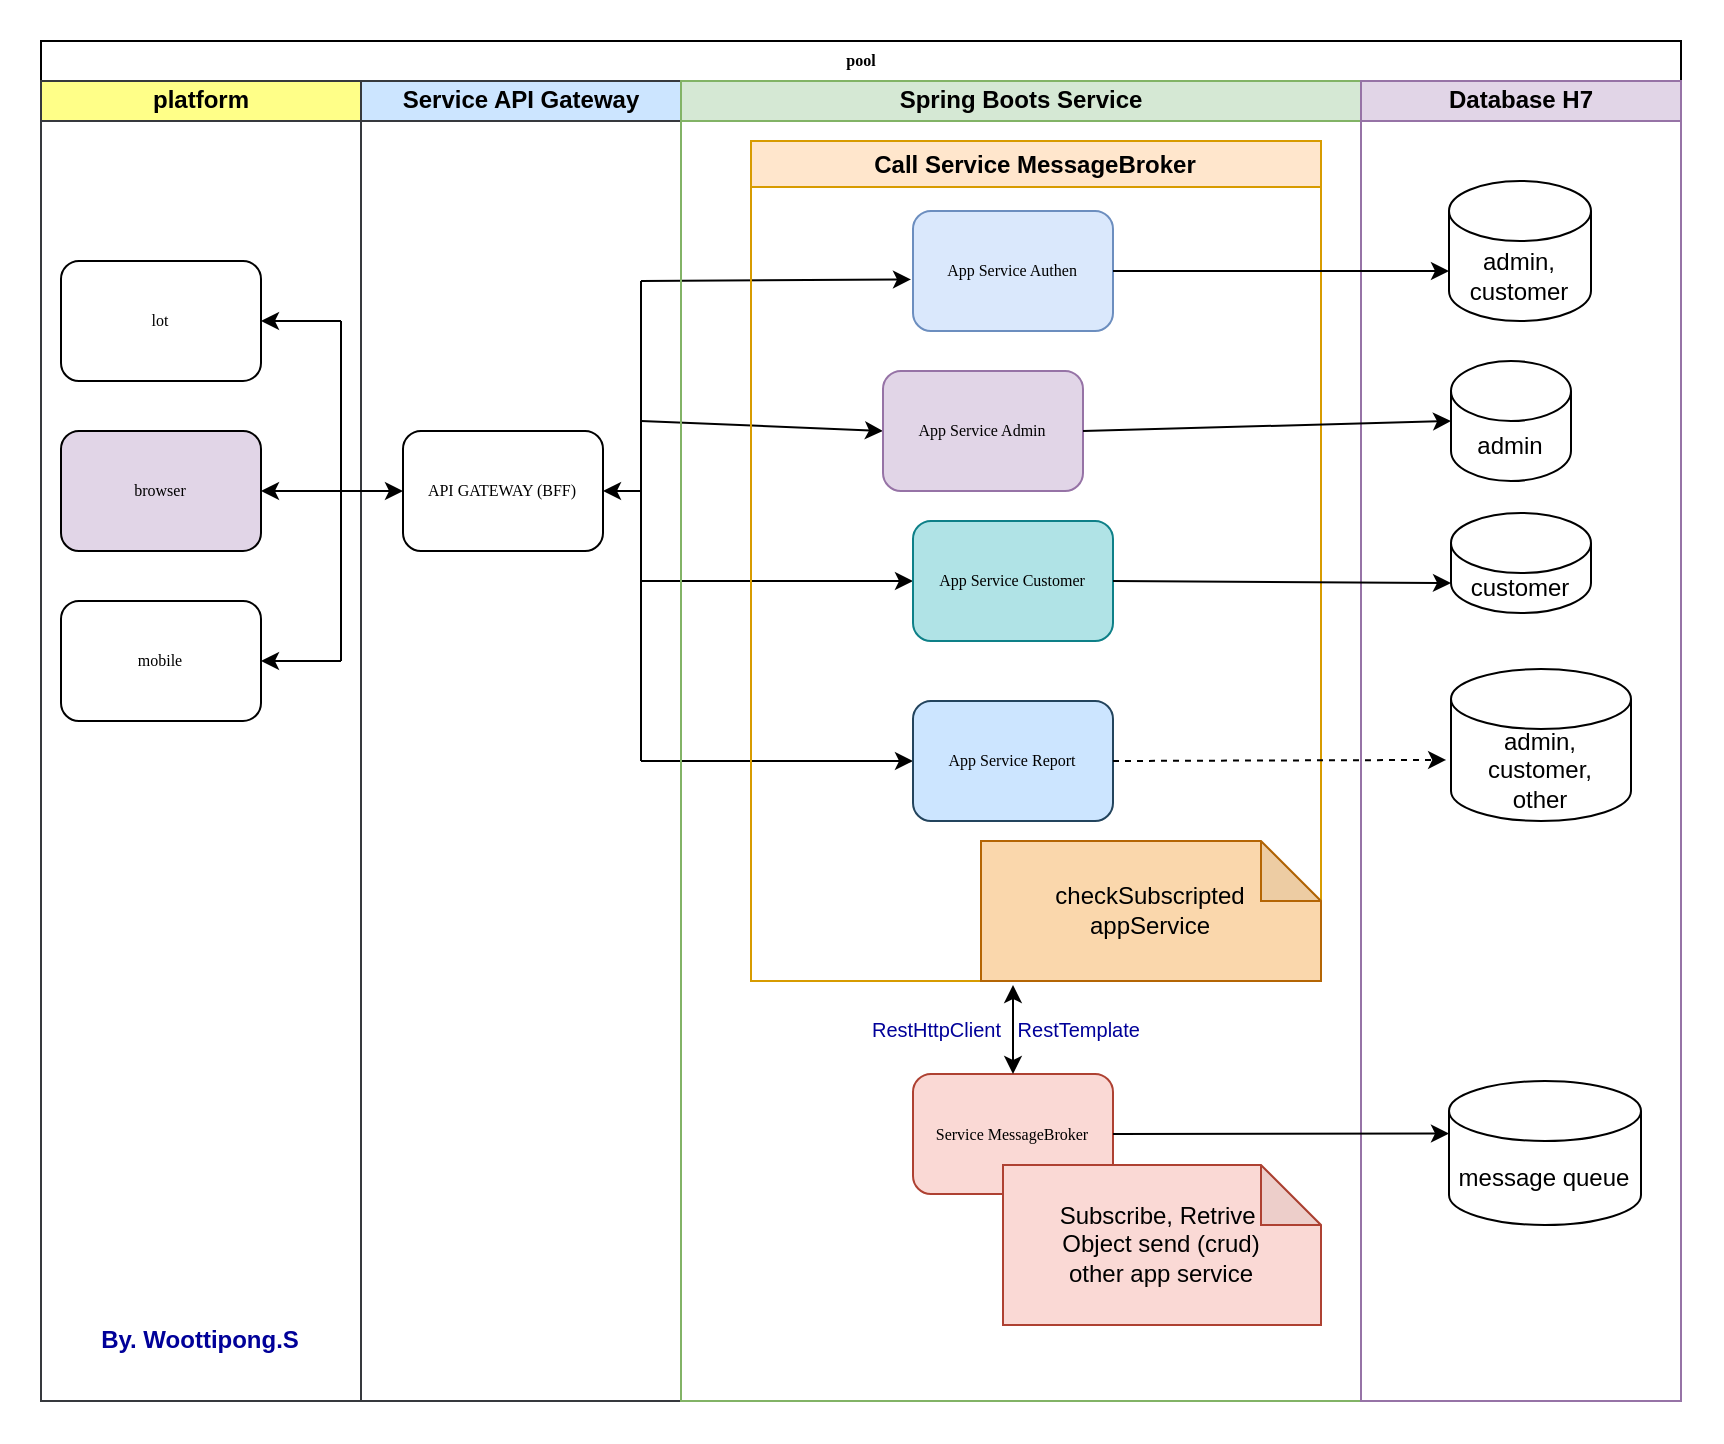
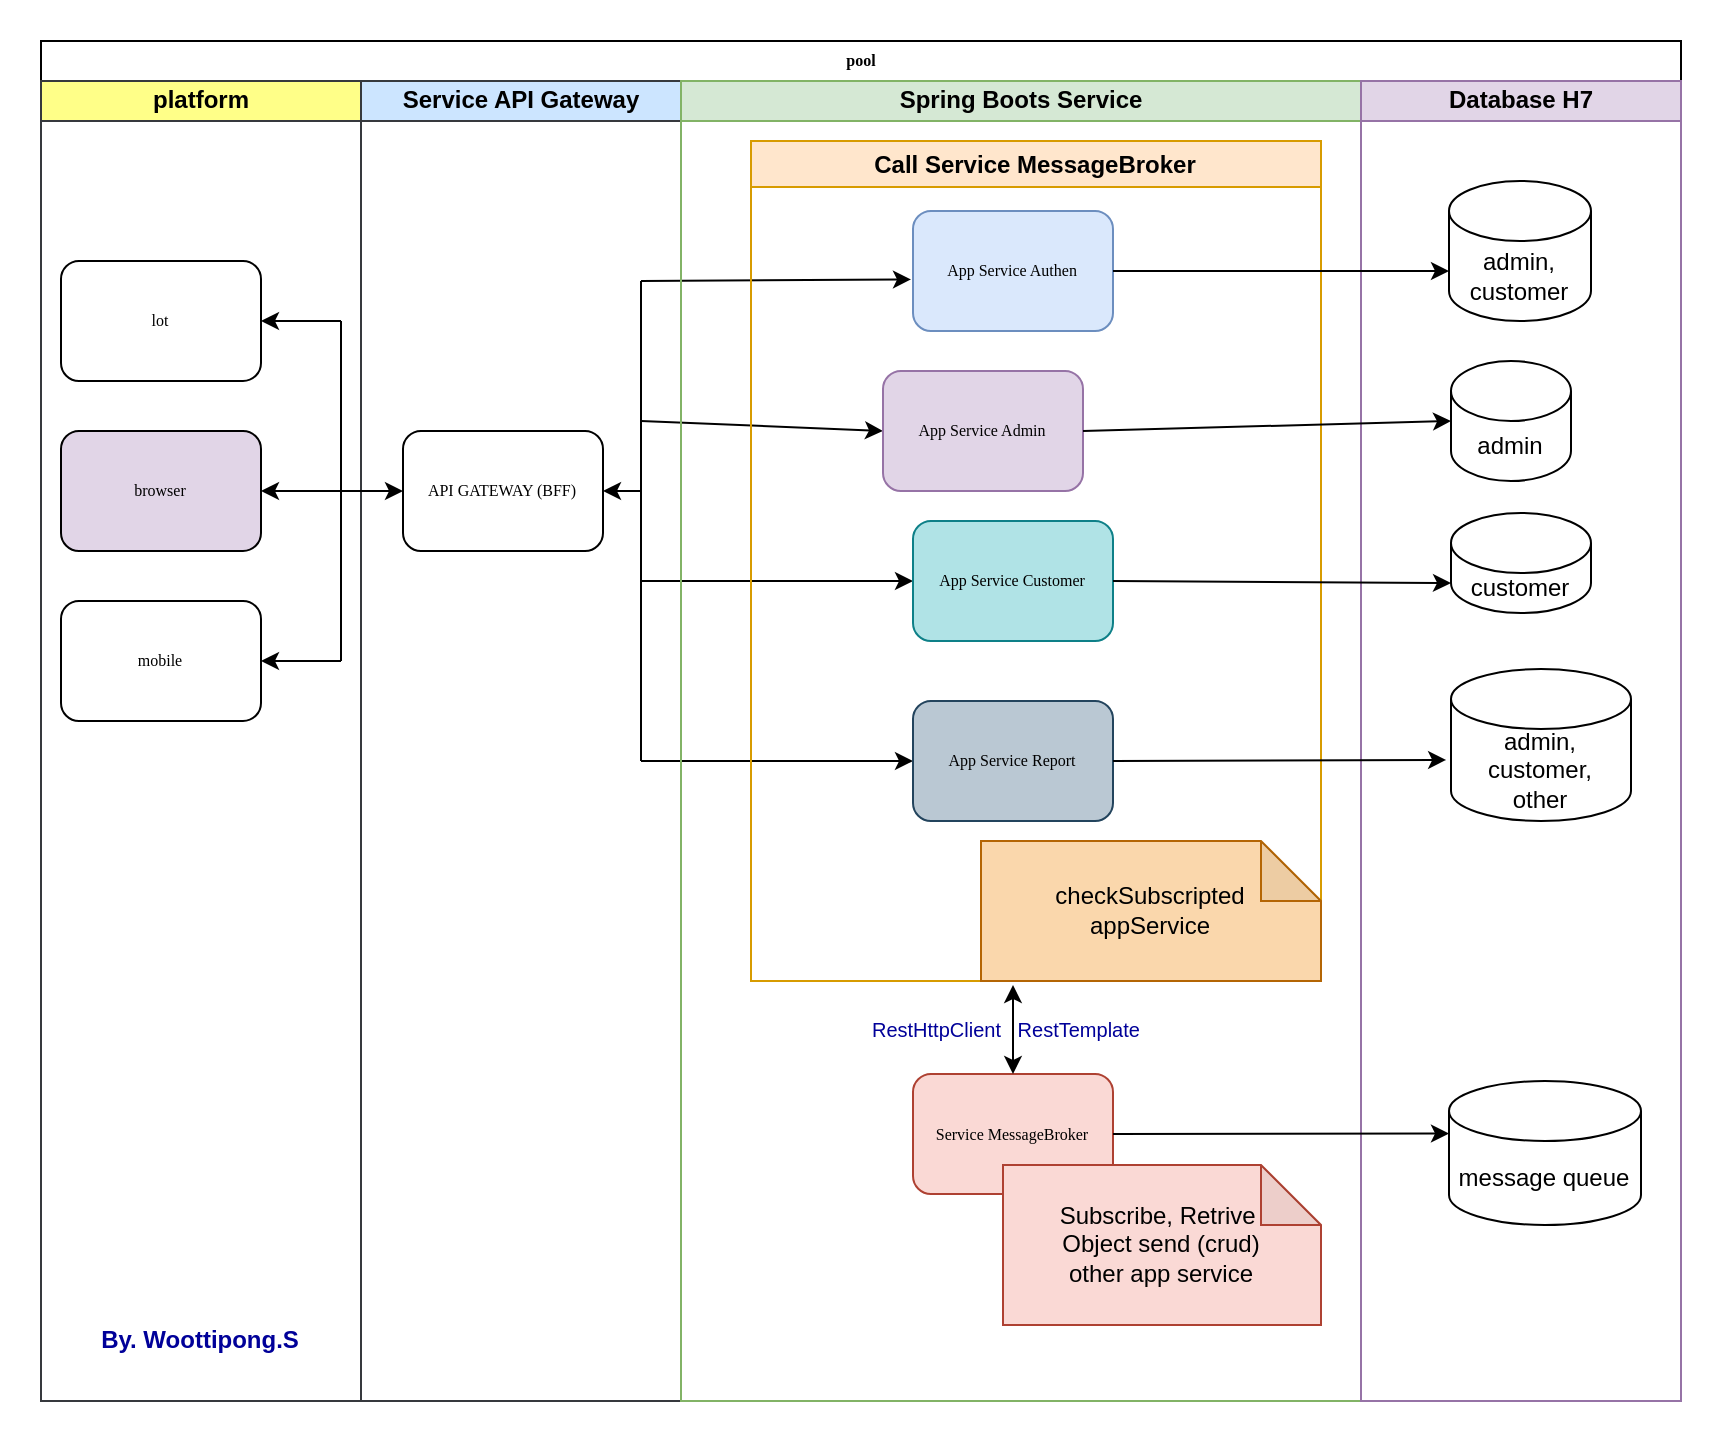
node "App Service Report": fillcolor #cce5ff -> #bac8d3
edge "App Service Report" -> "admin, customer, other": style dashed -> solid
